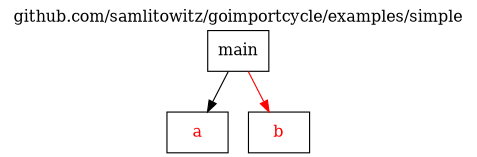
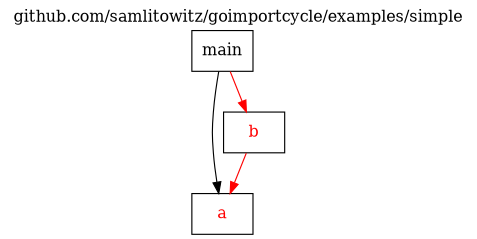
edge "b" -> "a": added
